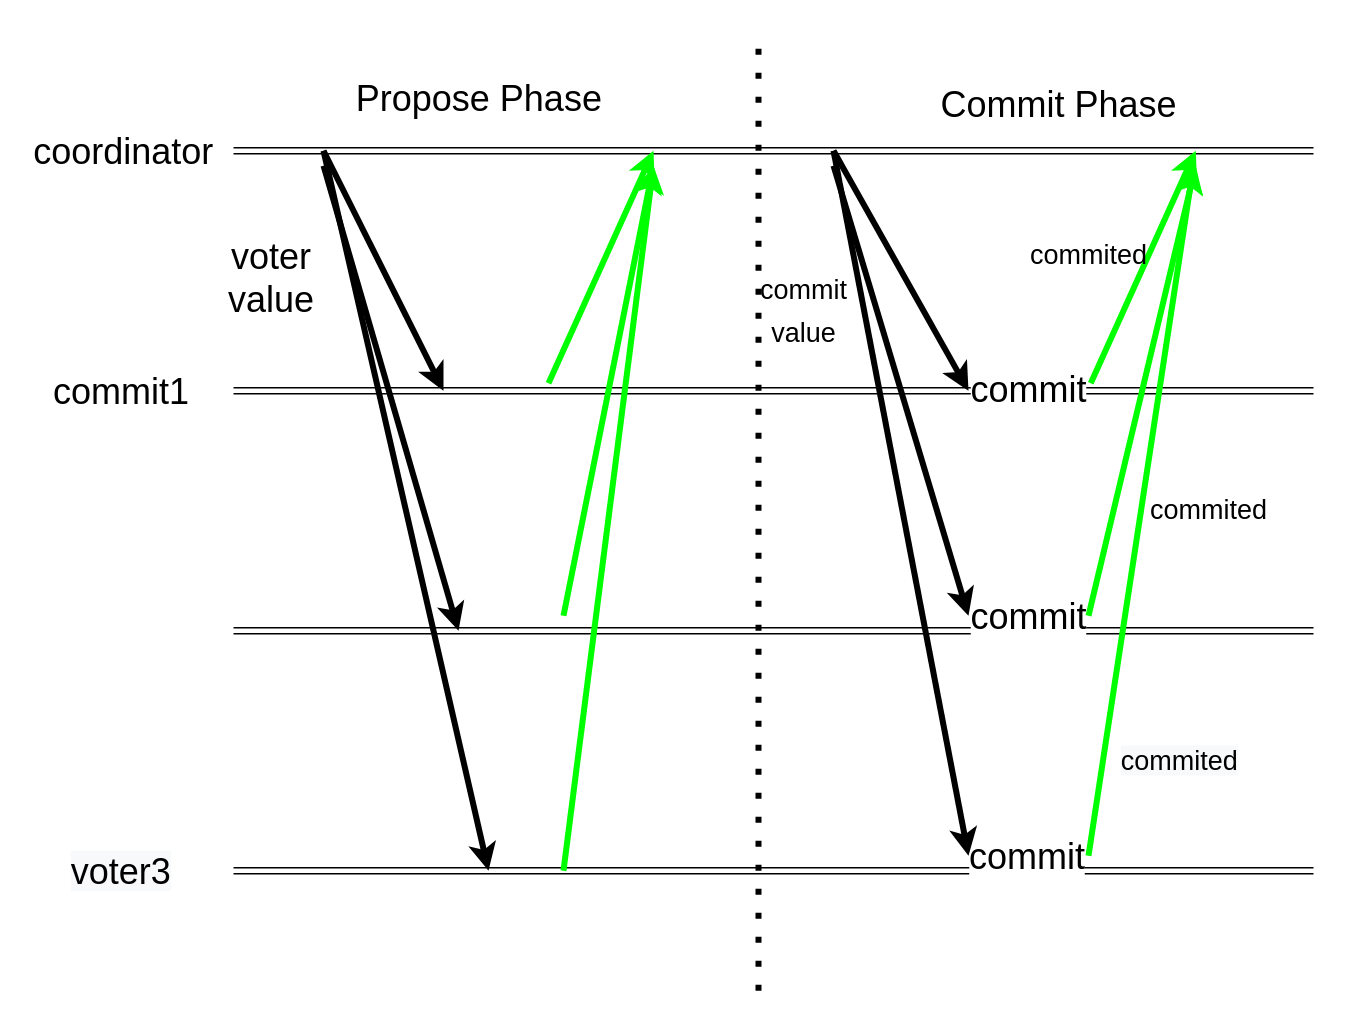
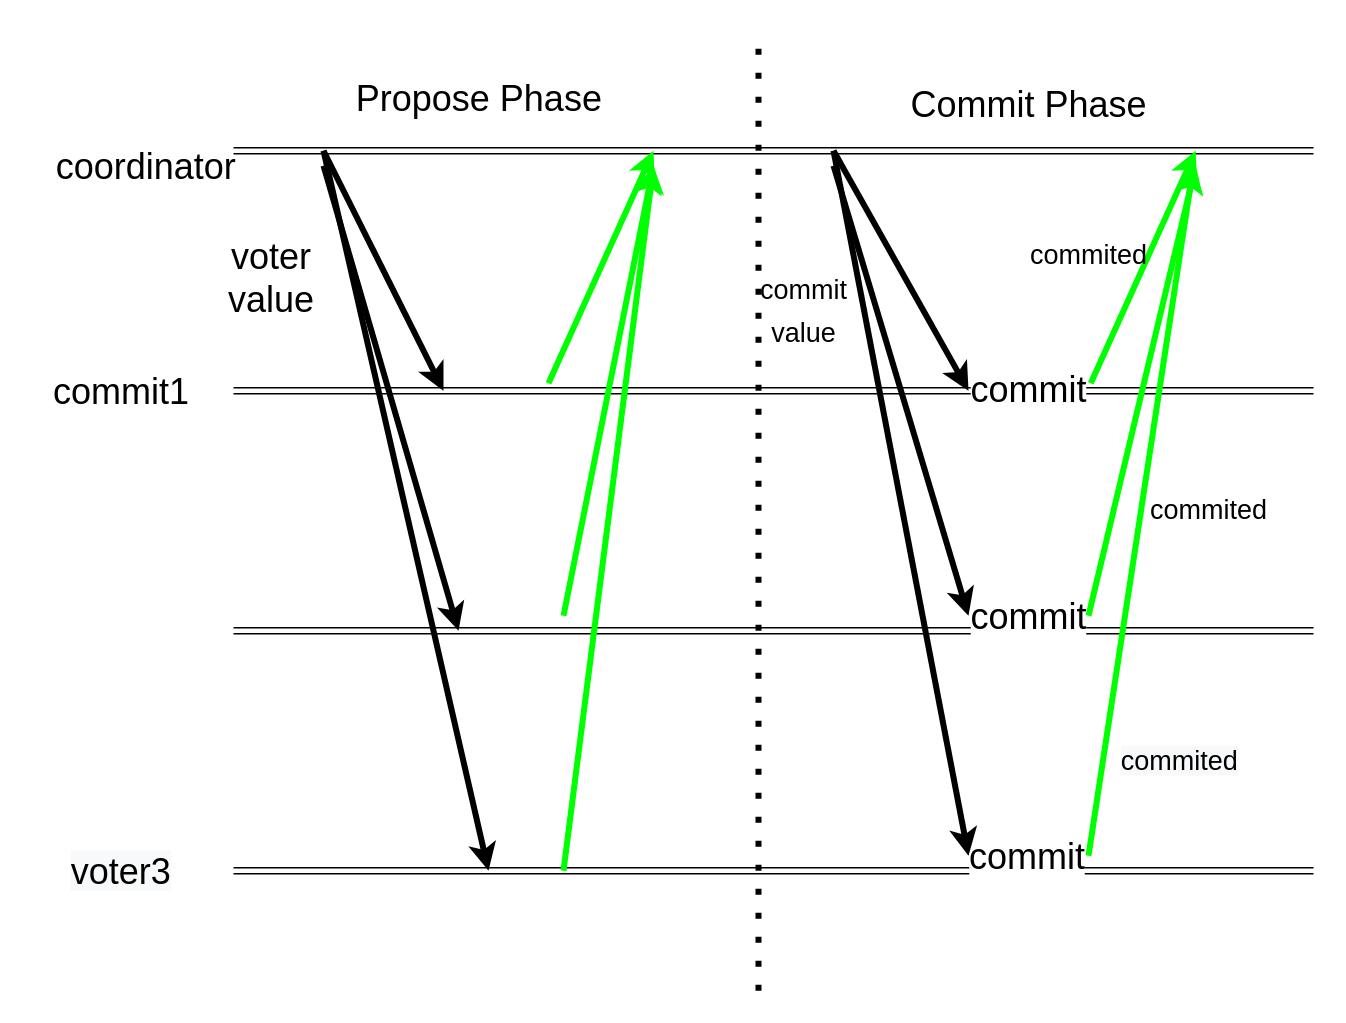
node "Commit Phase": moved (1058, 106) -> (1028, 106)
node "coordinator": moved (121, 158) -> (143, 173)
